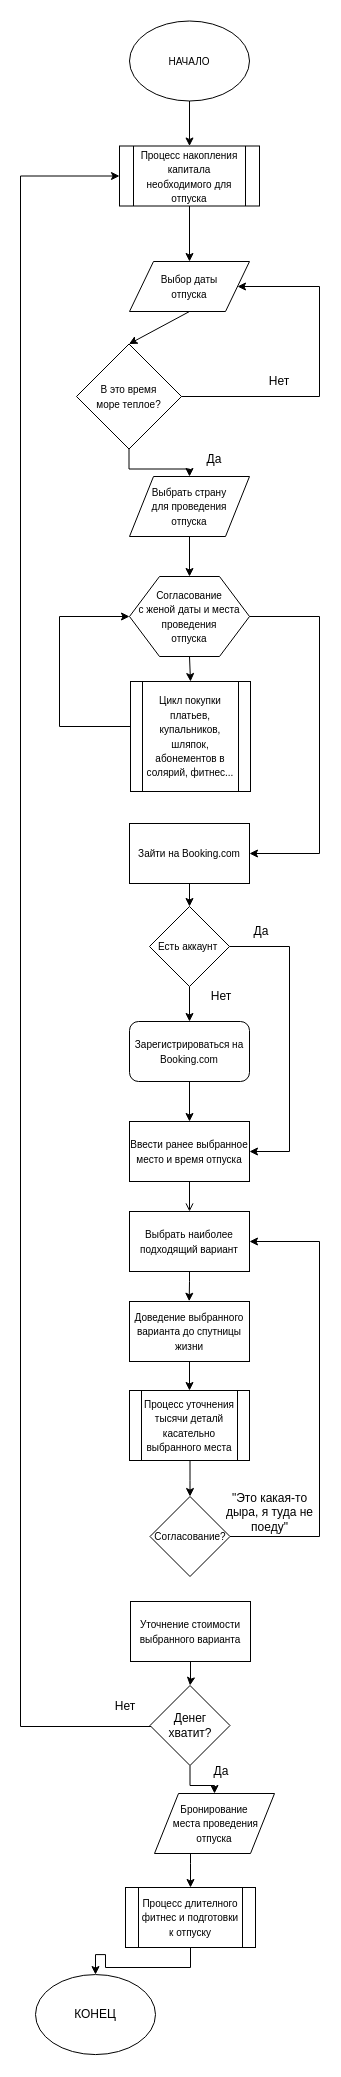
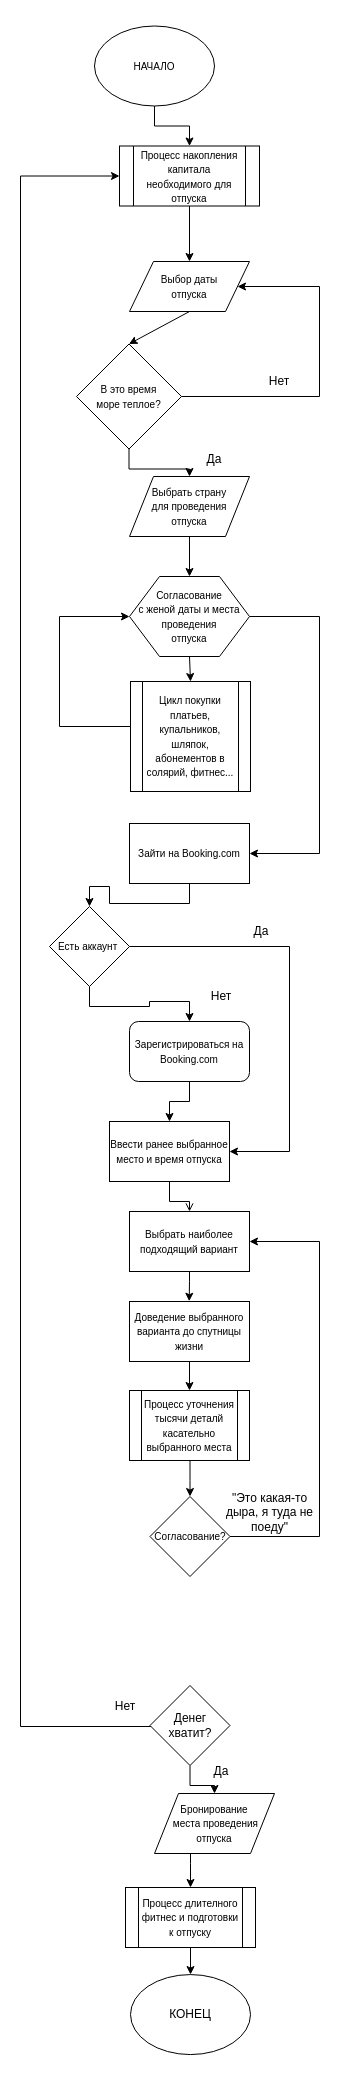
node "НАЧАЛО": moved (190, 61) -> (155, 66)
node "Есть аккаунт": moved (190, 947) -> (90, 947)
node "Ввести ранее выбранное место и время отпуска": moved (190, 1152) -> (170, 1152)
node "Уточнение стоимости выбранного варианта": removed
edge "Уточнение стоимости выбранного варианта" -> "Денег хватит?": removed
node "КОНЕЦ": moved (96, 2015) -> (191, 2015)
